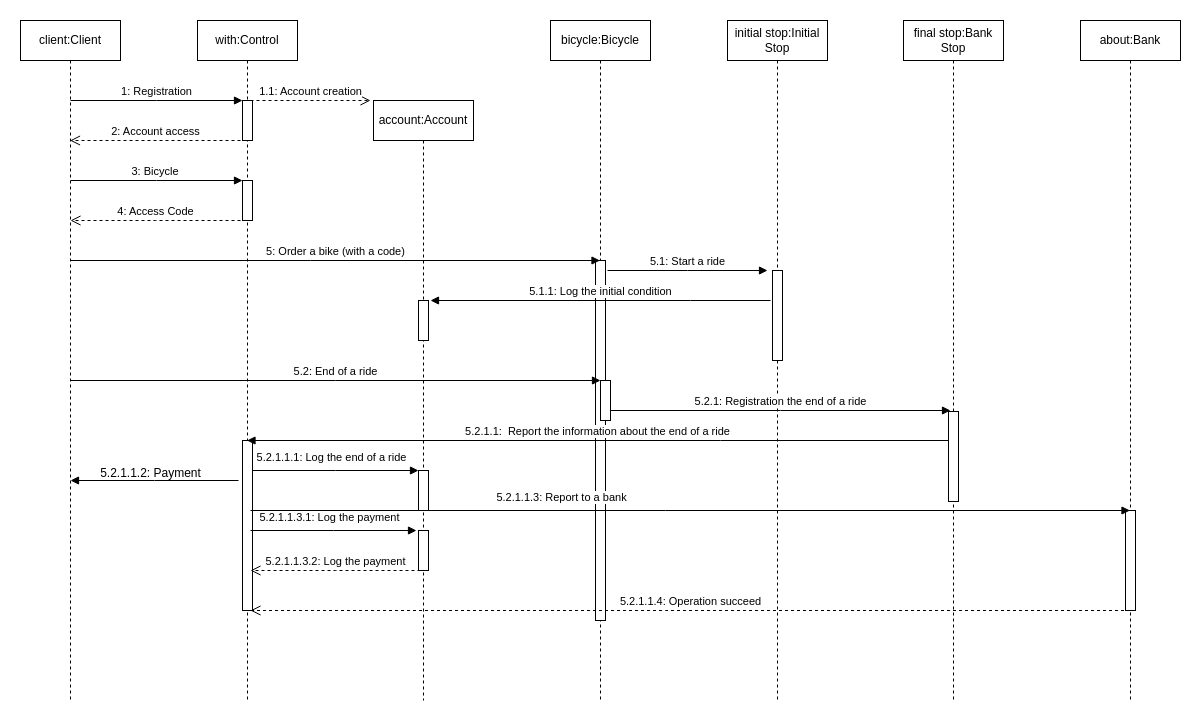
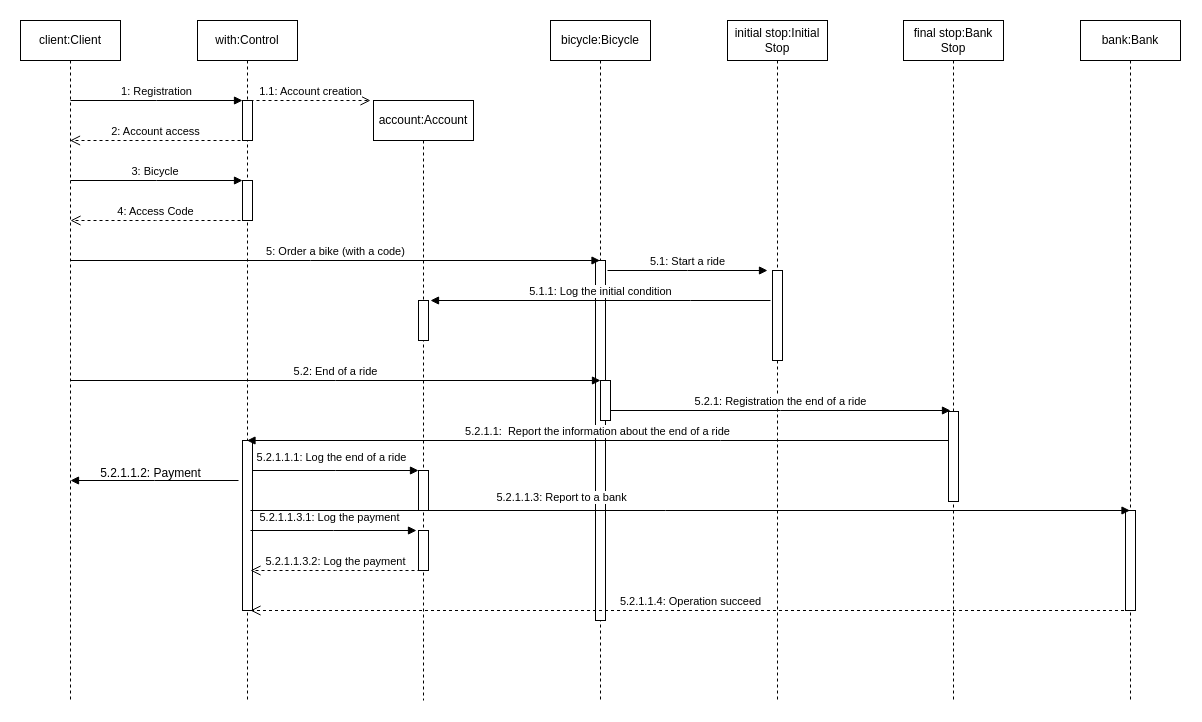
node "about:Bank": label "about:Bank" -> "bank:Bank"
